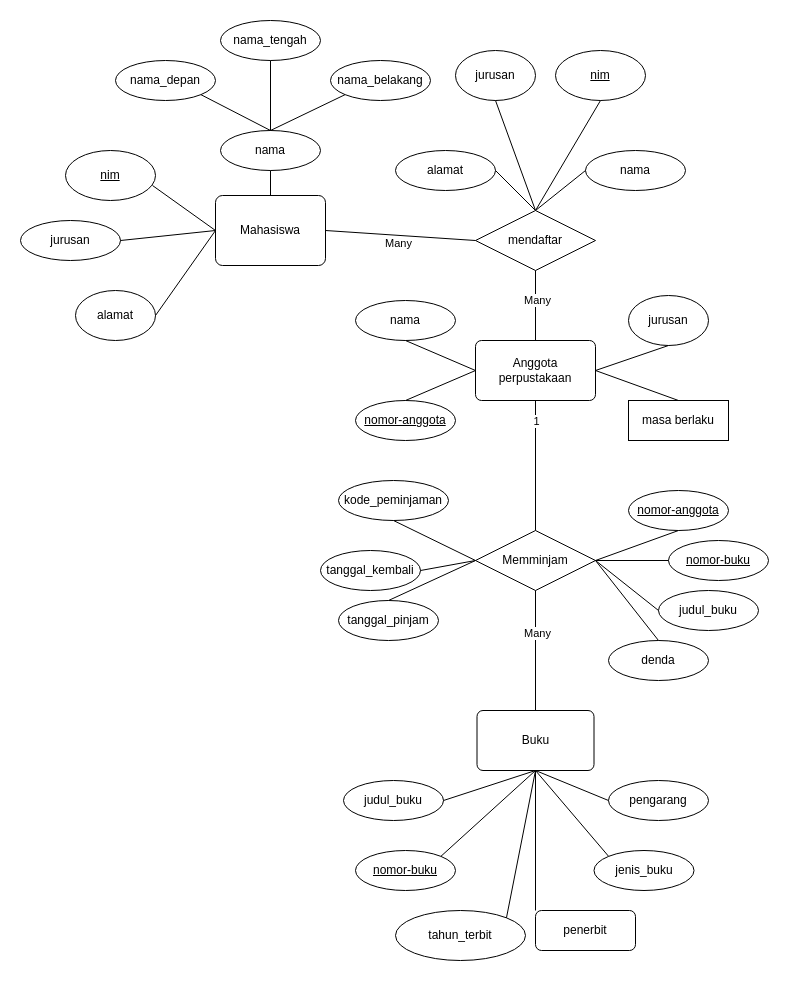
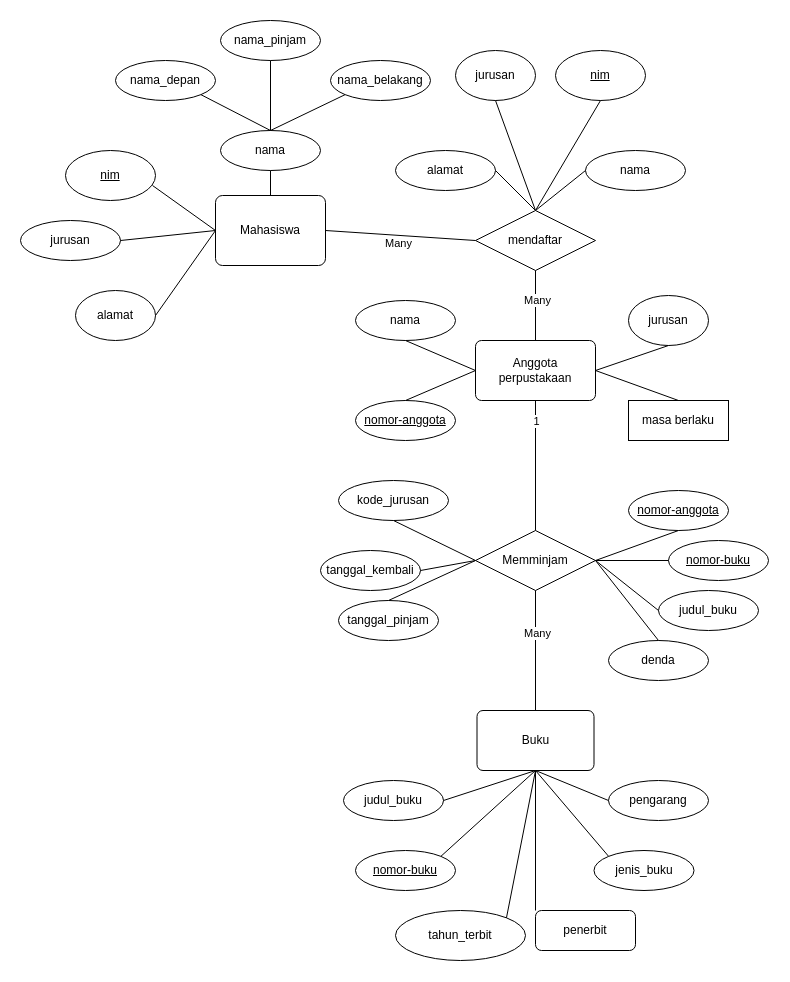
node "nama_tengah": label "nama_tengah" -> "nama_pinjam"
node "kode_peminjaman": label "kode_peminjaman" -> "kode_jurusan"
